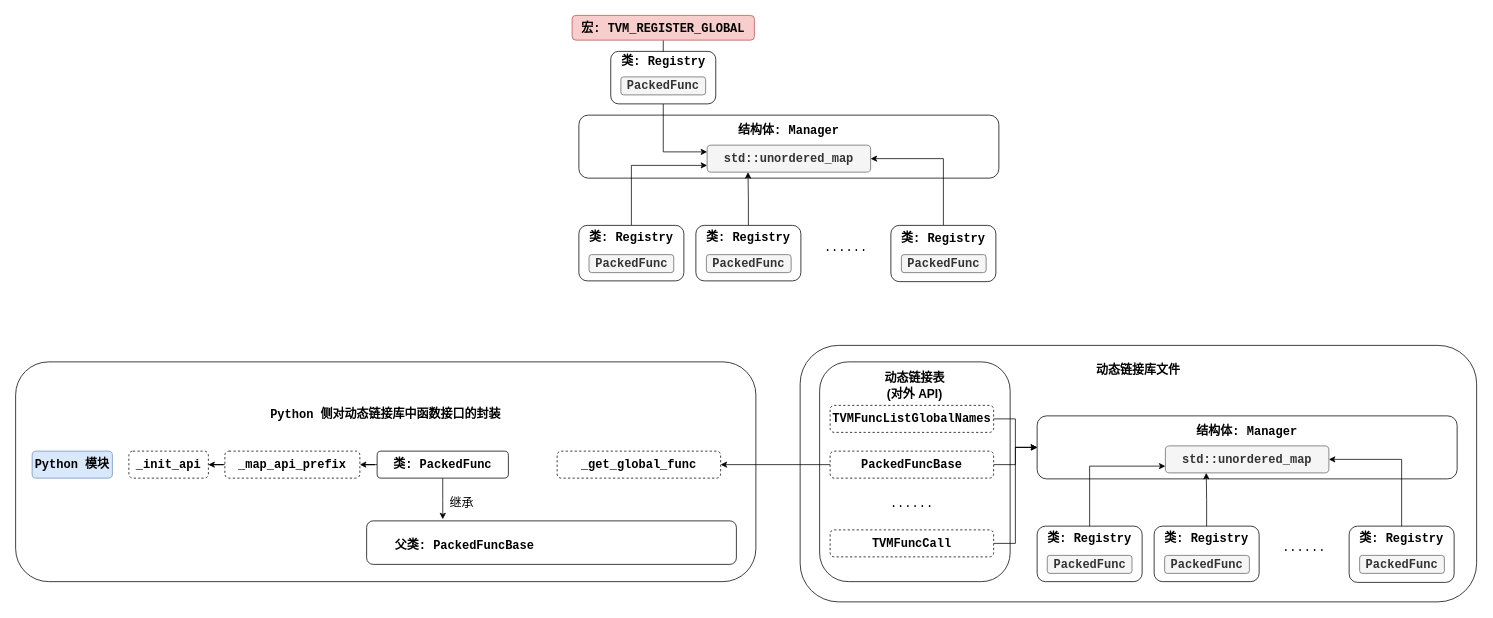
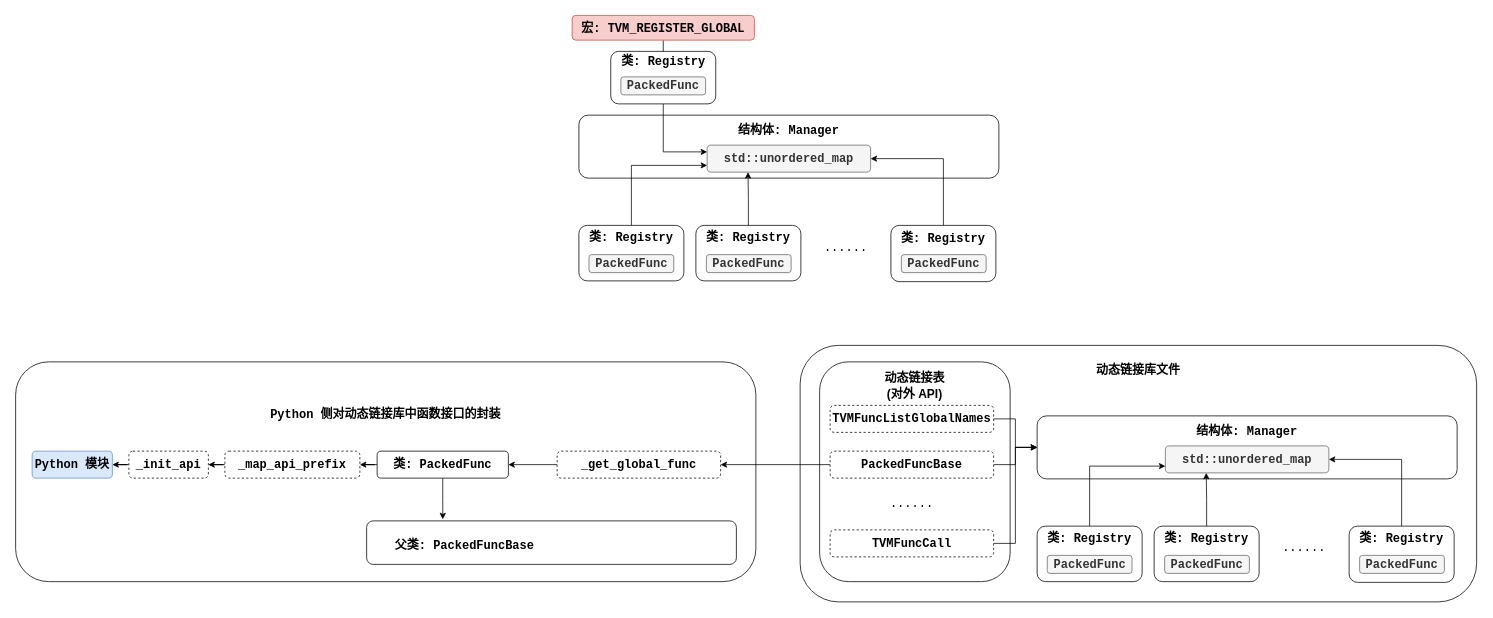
edge "_init_api" -> "Python 模块": added
edge "_get_global_func" -> "类: PackedFunc": added
node "继承": removed
